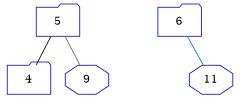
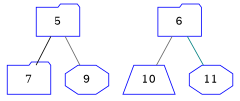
node "4": label "4" -> "7"
node "10": added
